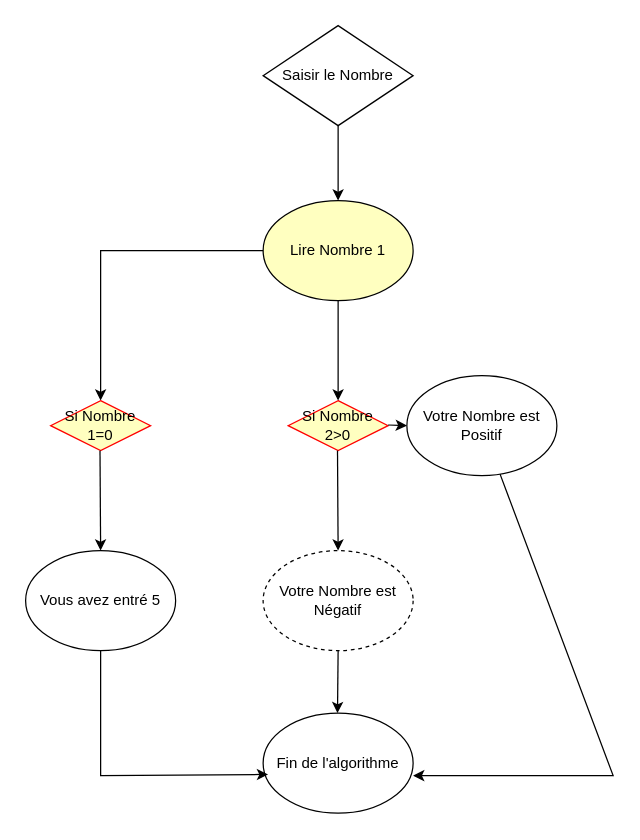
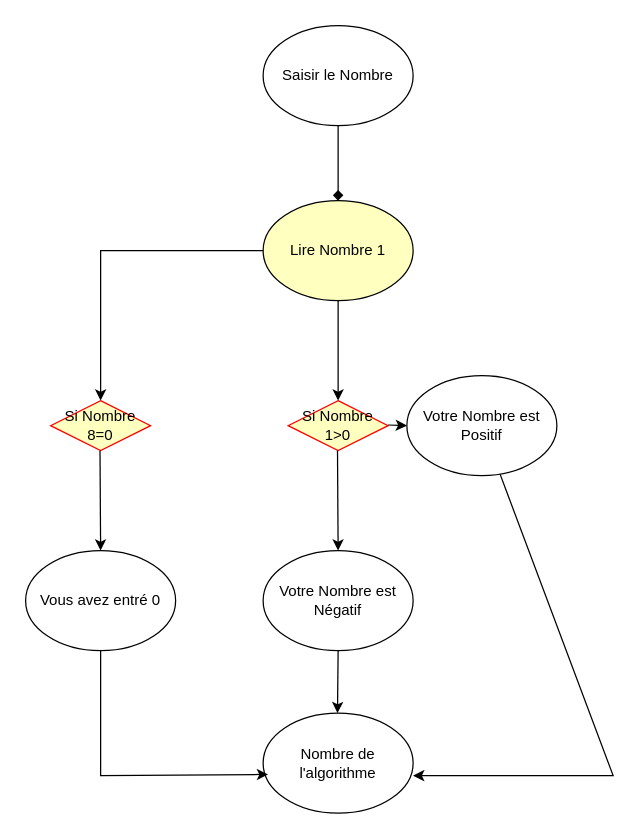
node "Saisir le Nombre": shape diamond -> ellipse
edge "Saisir le Nombre" -> "Lire Nombre 1": arrowhead classic -> diamond
node "Si Nombre 1=0": label "Si Nombre 1=0" -> "Si Nombre 8=0"
node "Si Nombre 2>0": label "Si Nombre 2>0" -> "Si Nombre 1>0"
node "Vous avez entré 5": label "Vous avez entré 5" -> "Vous avez entré 0"
node "Votre Nombre est Négatif": style dashed -> solid
node "Fin de l'algorithme": label "Fin de l'algorithme" -> "Nombre de l'algorithme"
